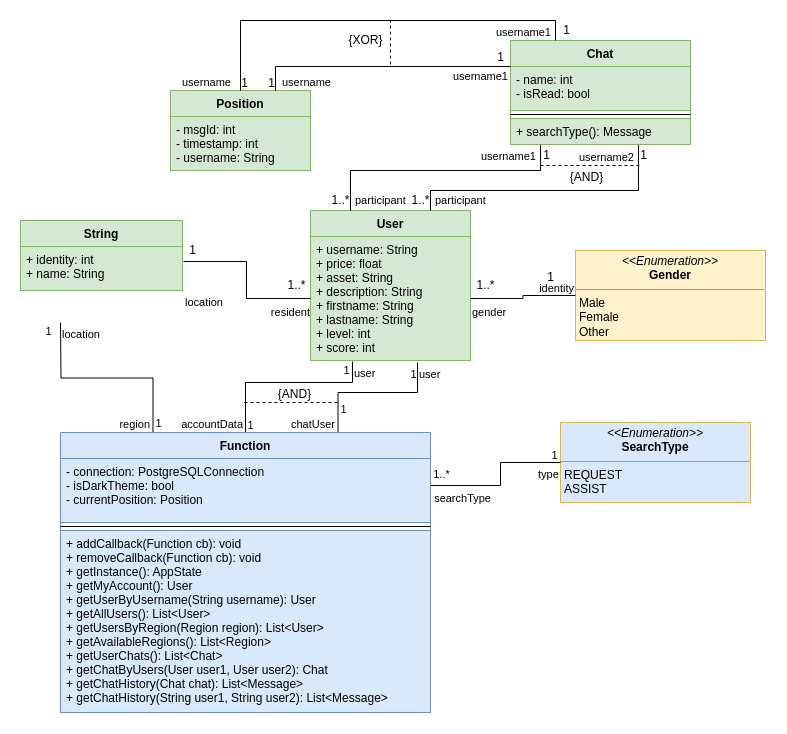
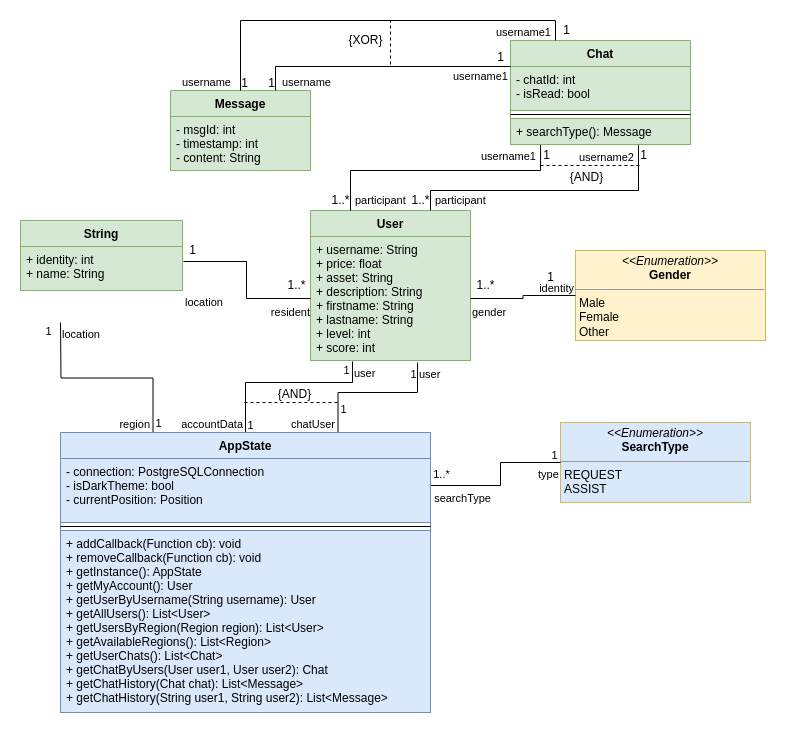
node "- name: int - isRead: bool": label "- name: int - isRead: bool" -> "- chatId: int - isRead: bool"
node "Position": label "Position" -> "Message"
node "- msgId: int - timestamp: int - username: String": label "- msgId: int - timestamp: int - username: String" -> "- msgId: int - timestamp: int - content: String"
node "Function": label "Function" -> "AppState"
